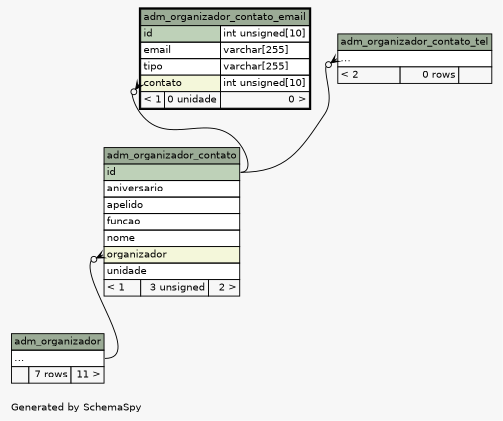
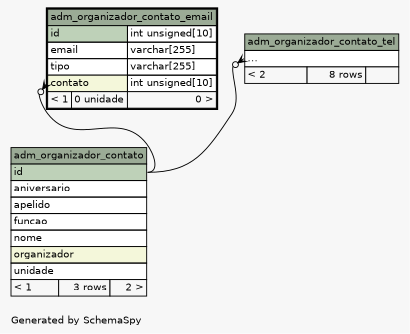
node "adm_organizador_contato_tel": text "0 rows" -> "8 rows"
node "adm_organizador_contato": text "3 unsigned" -> "3 rows"
node "adm_organizador": removed
